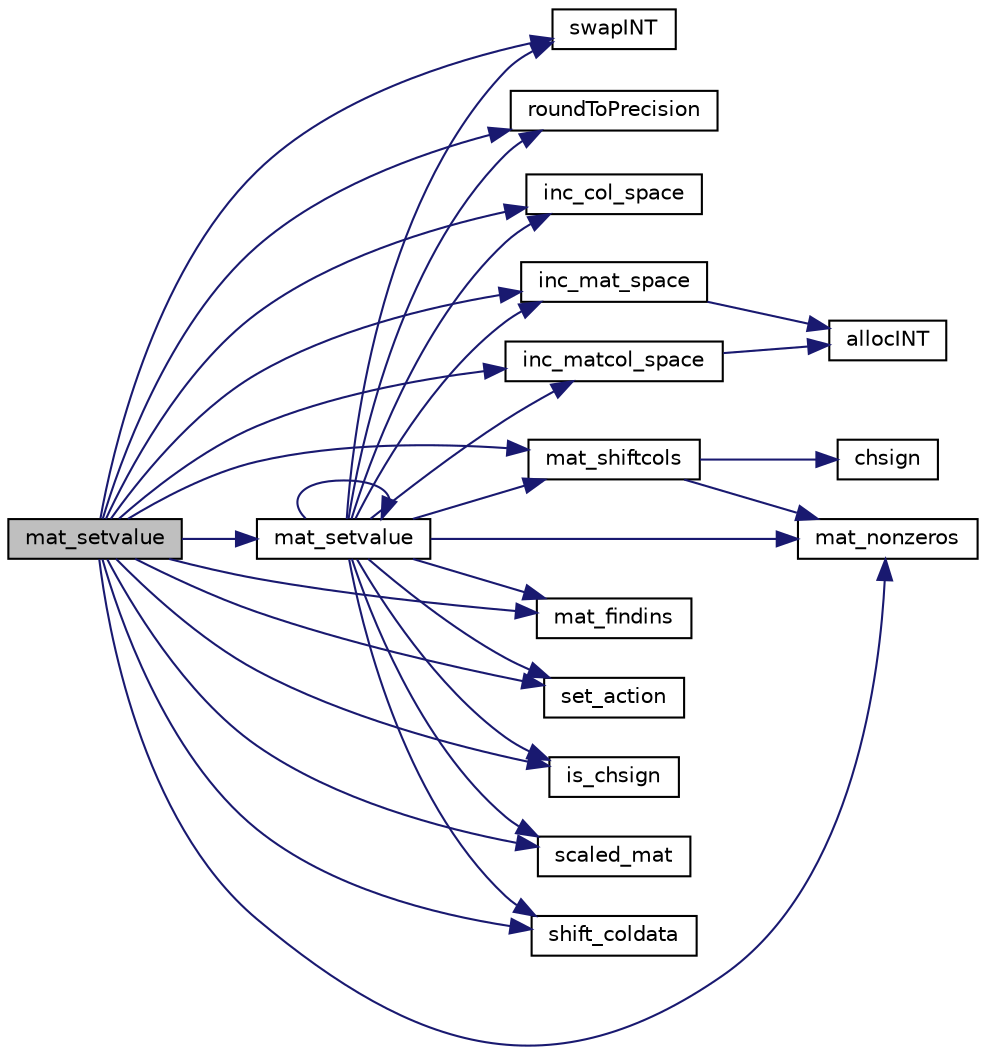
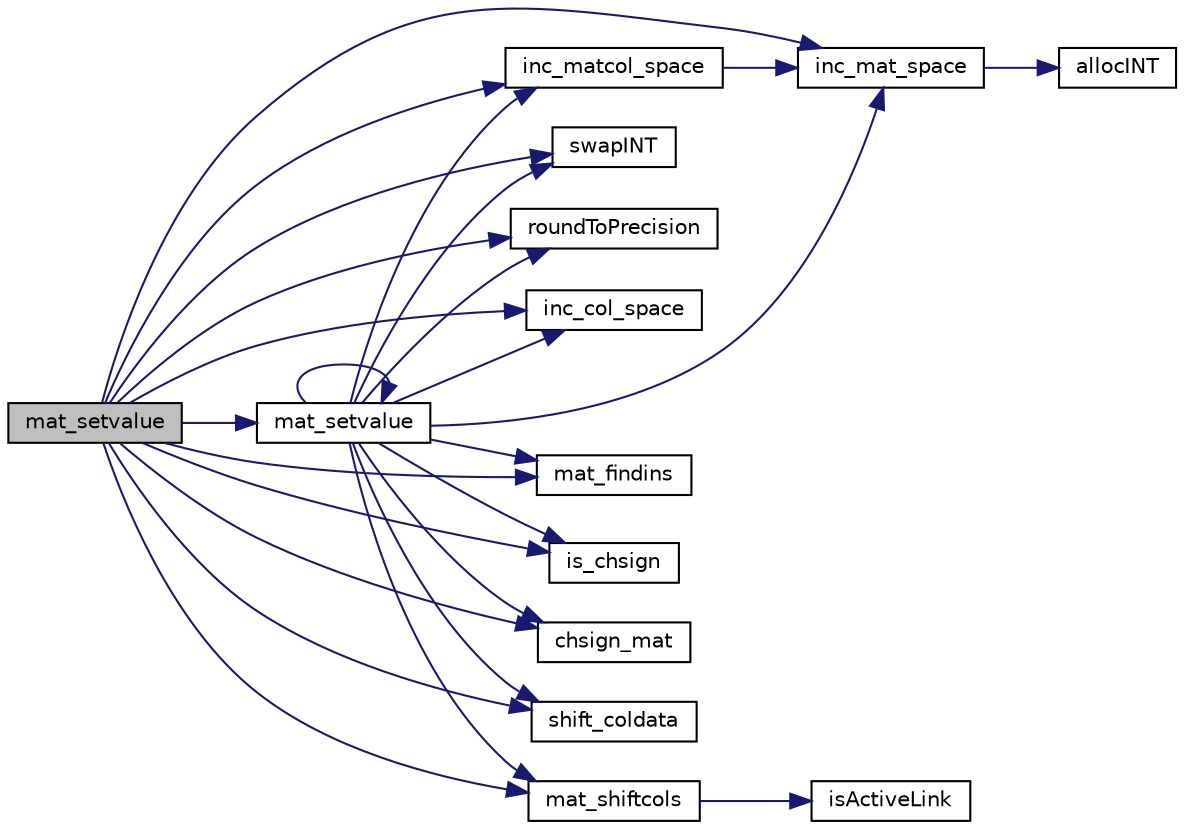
edge "inc_matcol_space" -> "allocINT": now "inc_matcol_space" -> "inc_mat_space"
node "chsign": label "chsign" -> "isActiveLink"
node "mat_nonzeros": removed
node "set_action": removed
node "scaled_mat": label "scaled_mat" -> "chsign_mat"
